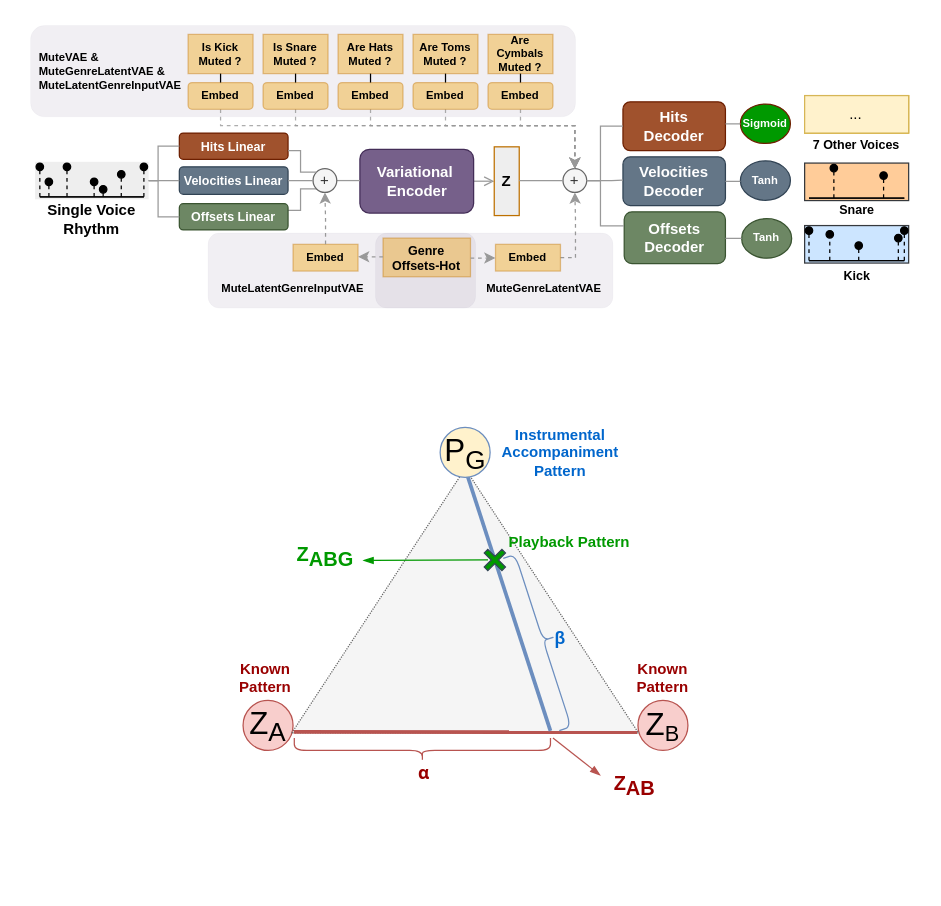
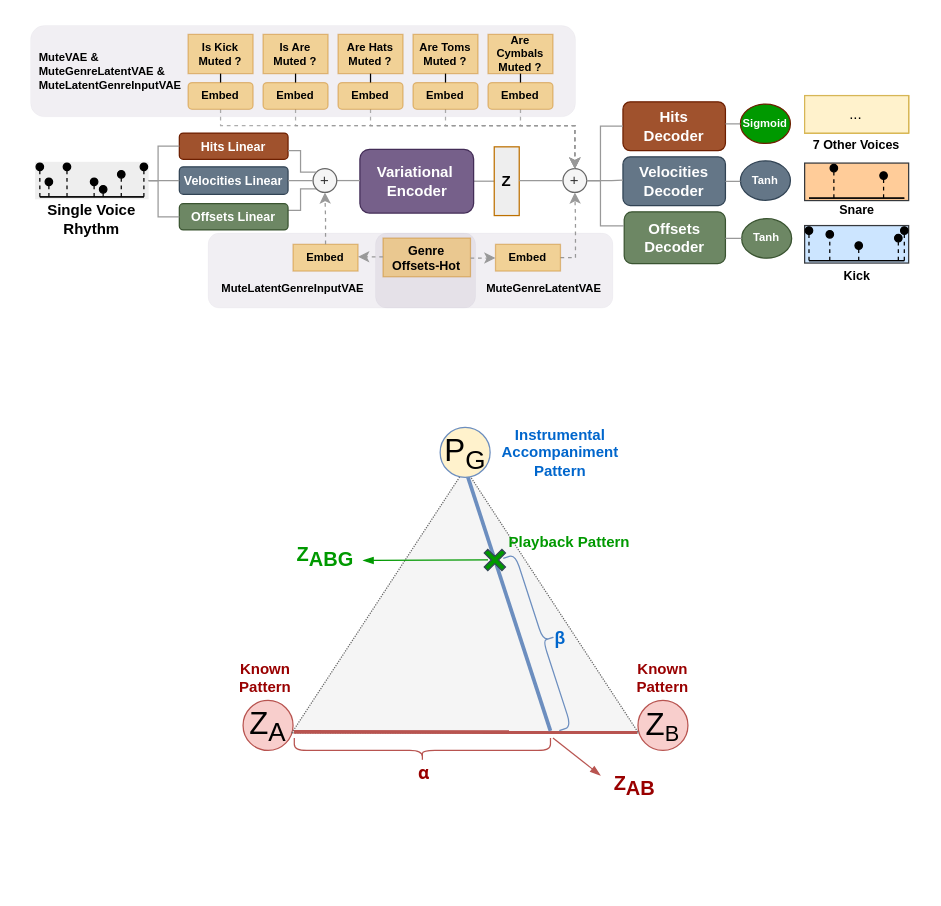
node "Is SnareMuted ?": label "Is SnareMuted ?" -> "Is AreMuted ?"
edge "Variational Encoder" -> "Z": arrowhead open -> none
